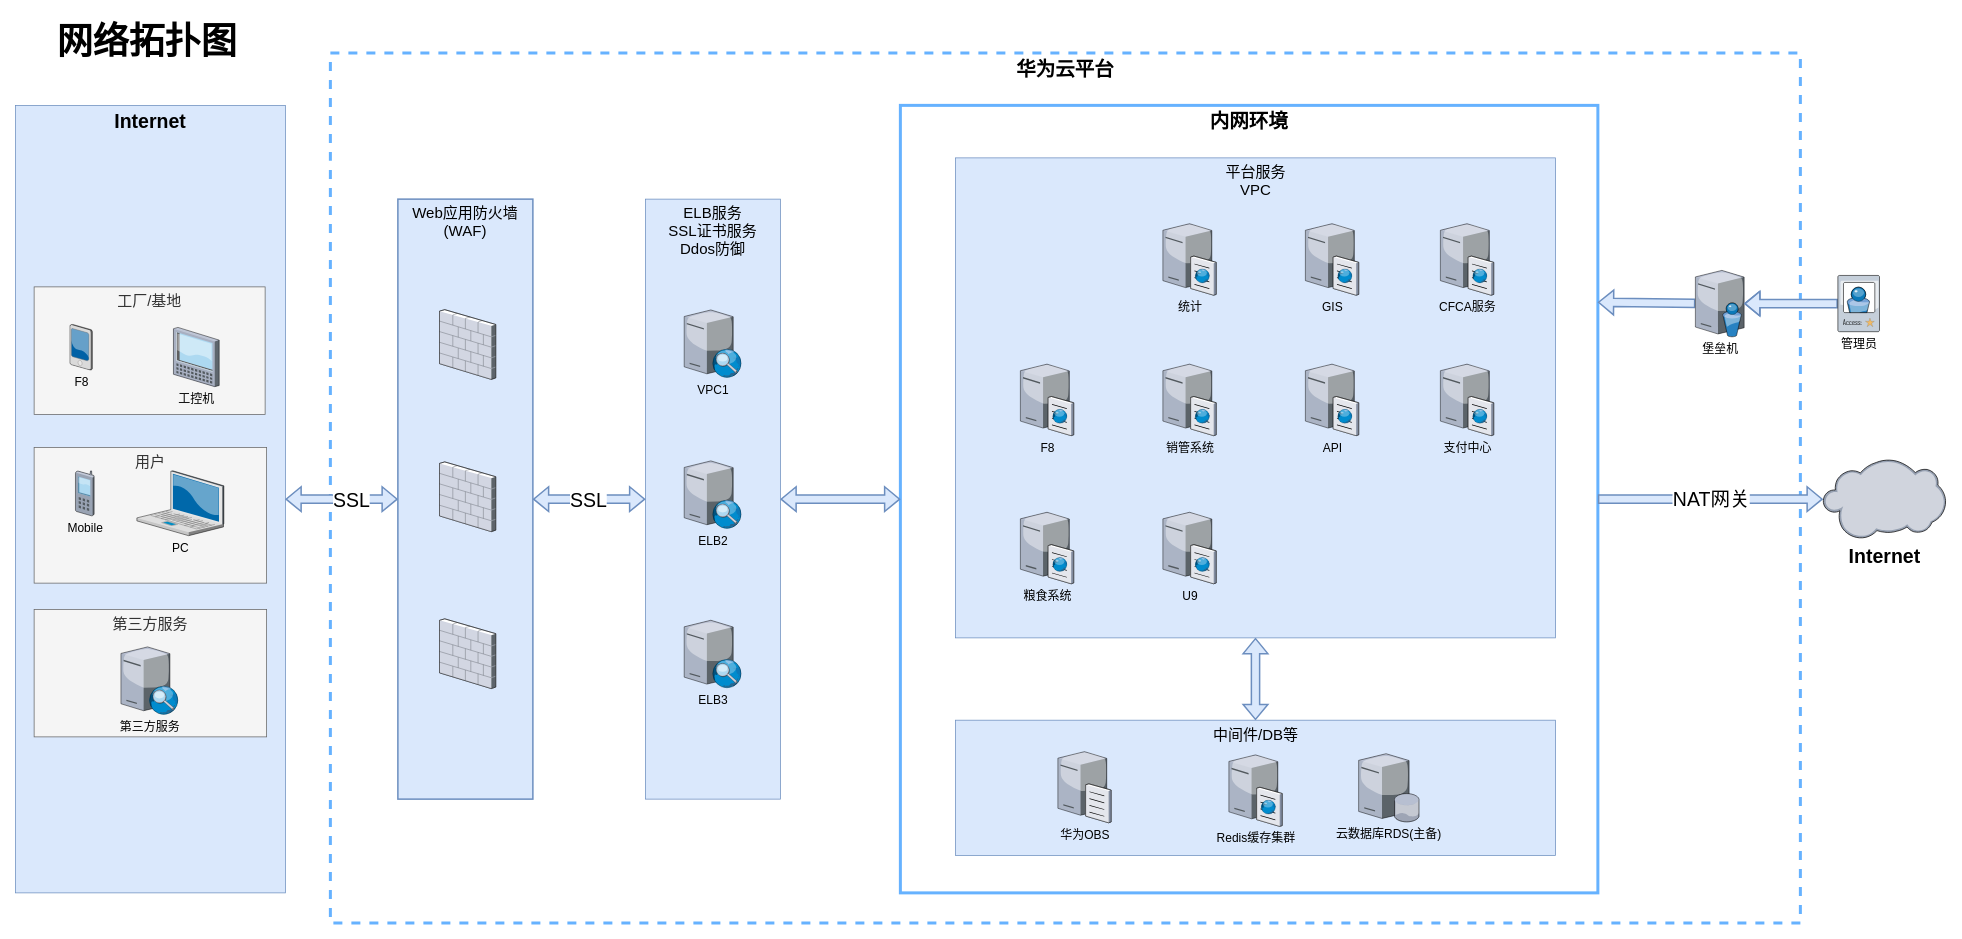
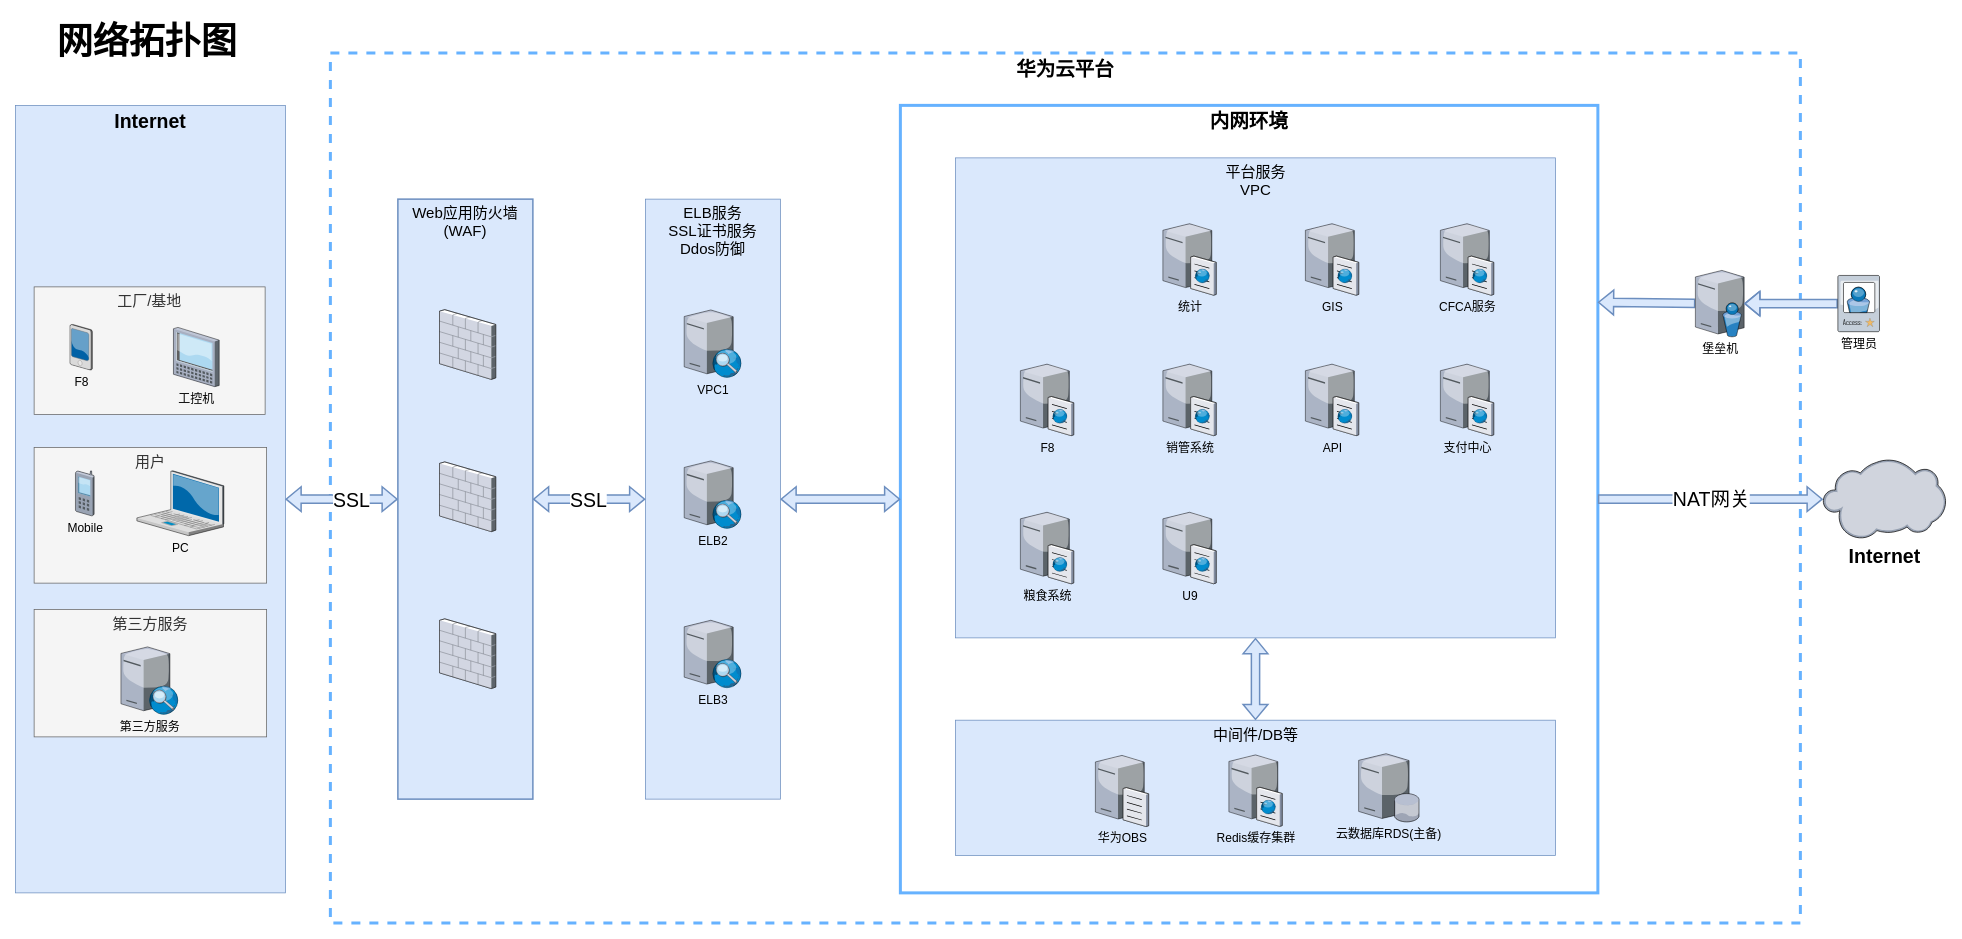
node "华为OBS": moved (1085, 786) -> (1122, 790)
